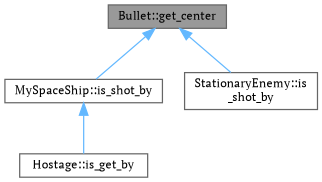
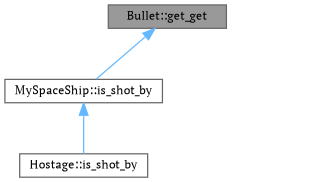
node "Bullet::get_center": label "Bullet::get_center" -> "Bullet::get_get"
node "StationaryEnemy::is _shot_by": removed
node "Hostage::is_get_by": label "Hostage::is_get_by" -> "Hostage::is_shot_by"
